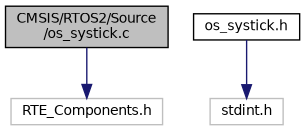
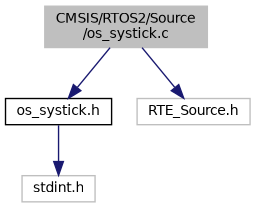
node "CMSIS/RTOS2/Source /os_systick.c": color black -> grey75
edge "CMSIS/RTOS2/Source /os_systick.c" -> "os_systick.h": added
node "RTE_Components.h": label "RTE_Components.h" -> "RTE_Source.h"
